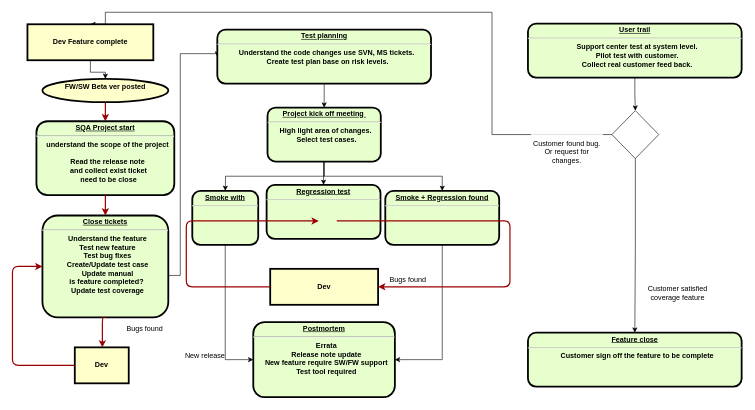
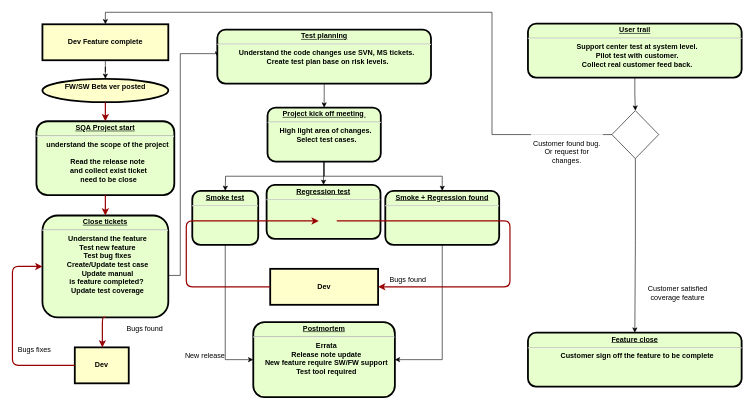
node "Dev Feature complete": moved (90, 42) -> (105, 42)
node "Smoke with": label "Smoke with" -> "Smoke test"
node "Bugs fixes": added
